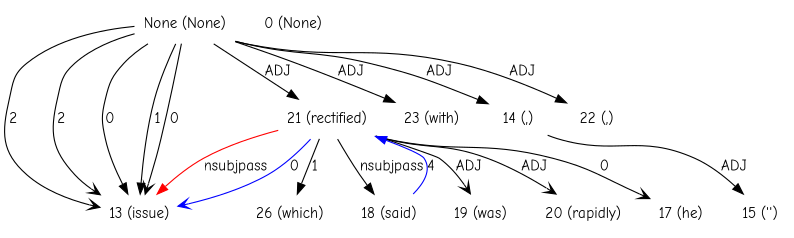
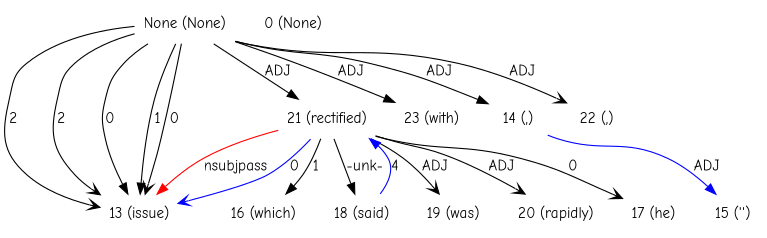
edge "None (None)" -> "22 (,)": arrowhead normal -> vee
edge "14 (,)" -> "15 ('')": color black -> blue
edge "21 (rectified)" -> "18 (said)": label "nsubjpass" -> "-unk-"
node "26 (which)": label "26 (which)" -> "16 (which)"
